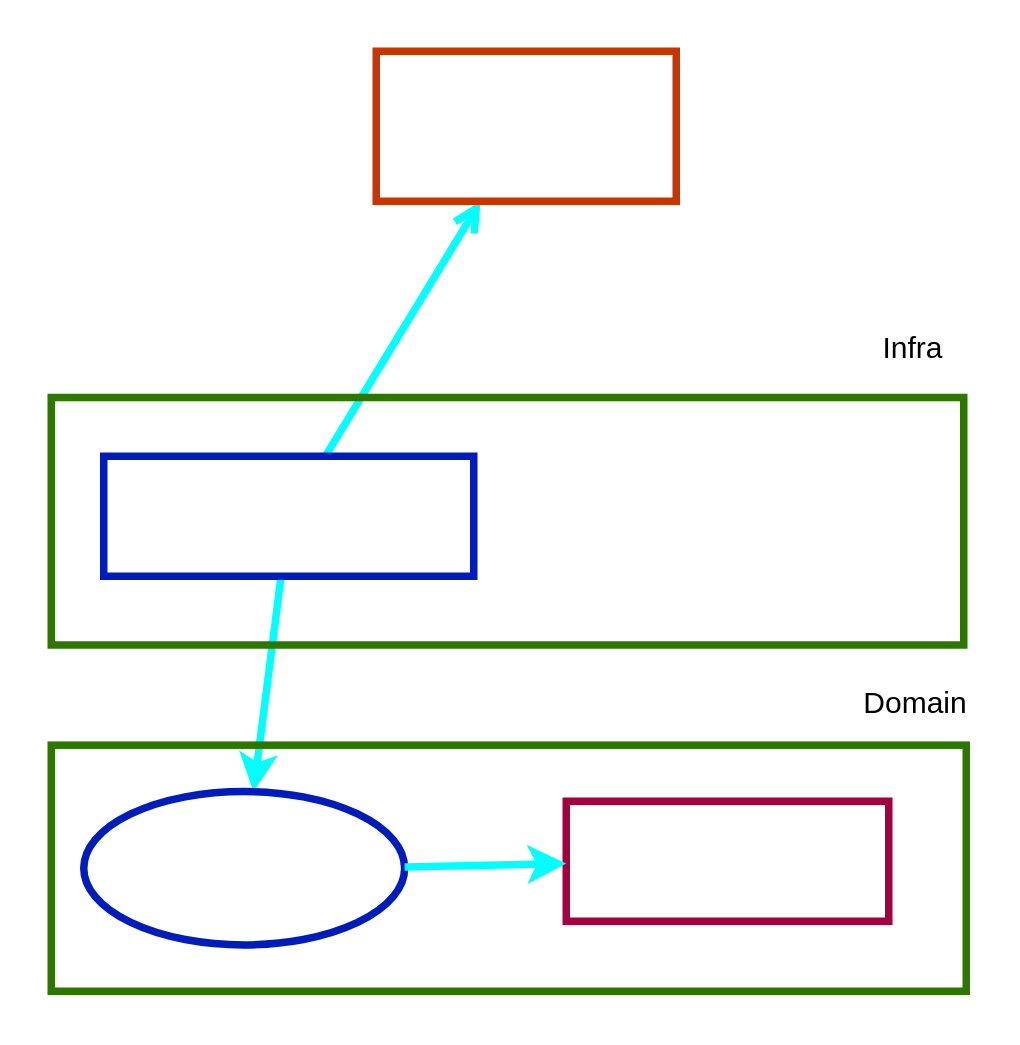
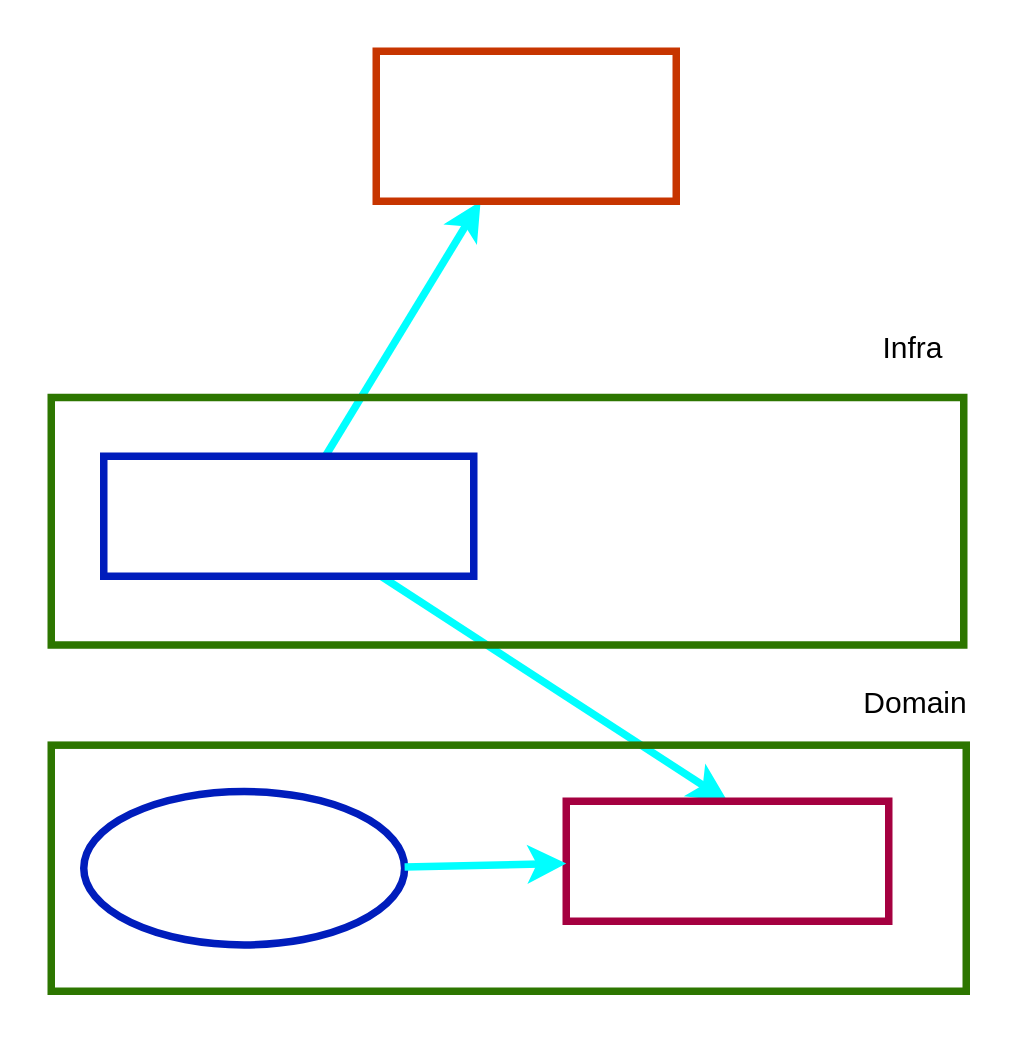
edge "PgLoadLastEventRepo" -> "TypeORM": arrowhead open -> classic
edge "PgLoadLastEventRepo" -> "CheckLastEventStatus": now "PgLoadLastEventRepo" -> "LoadLastEventRepo"
